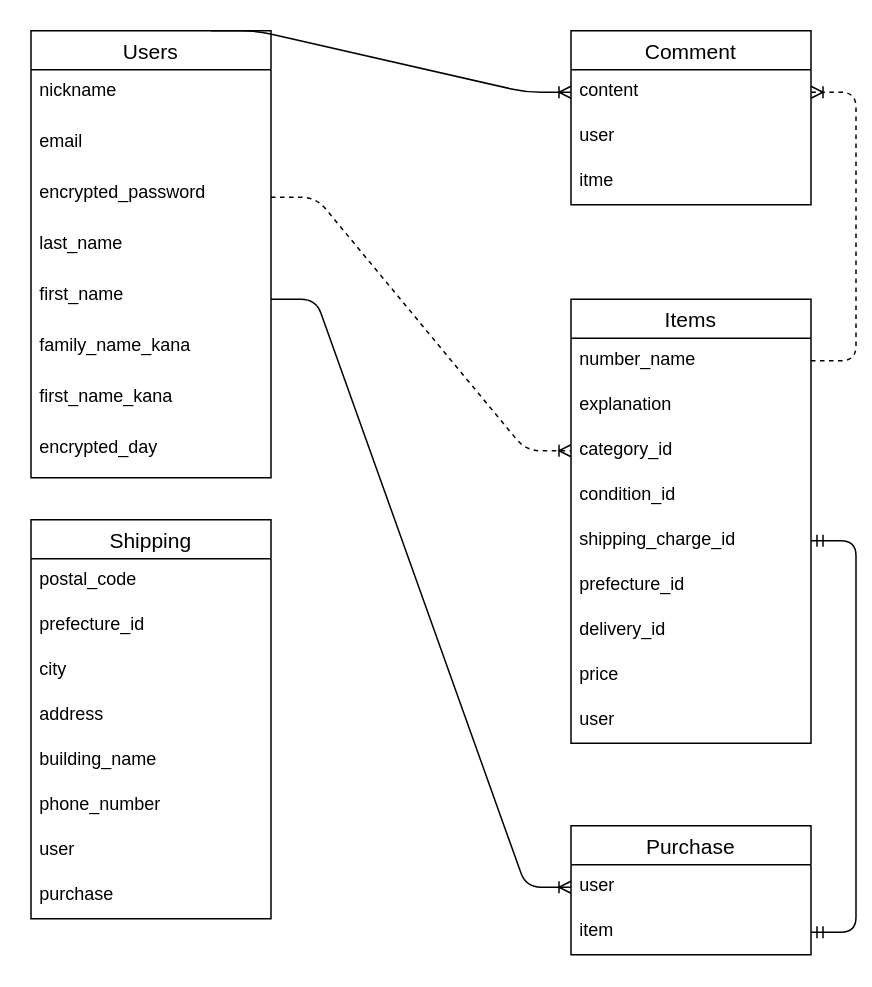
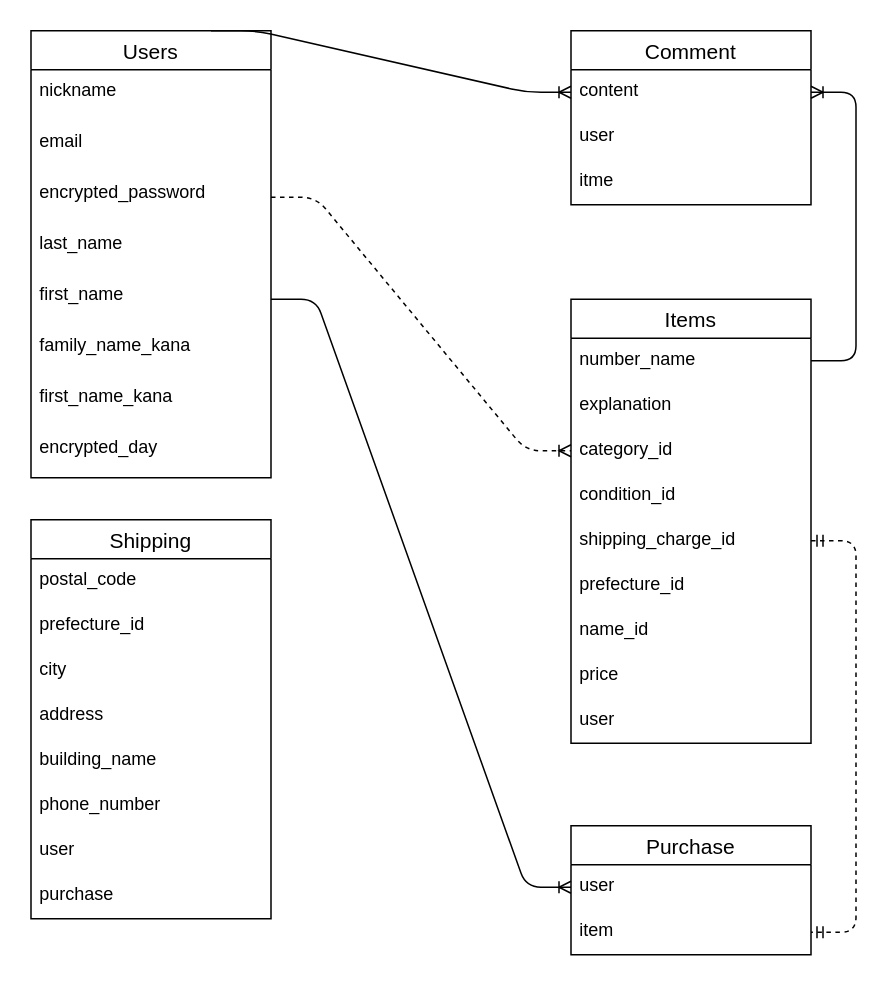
edge "number_name" -> "content": style dashed -> solid
node "delivery_id": label "delivery_id" -> "name_id"
edge "shipping_charge_id" -- "item": style solid -> dashed
